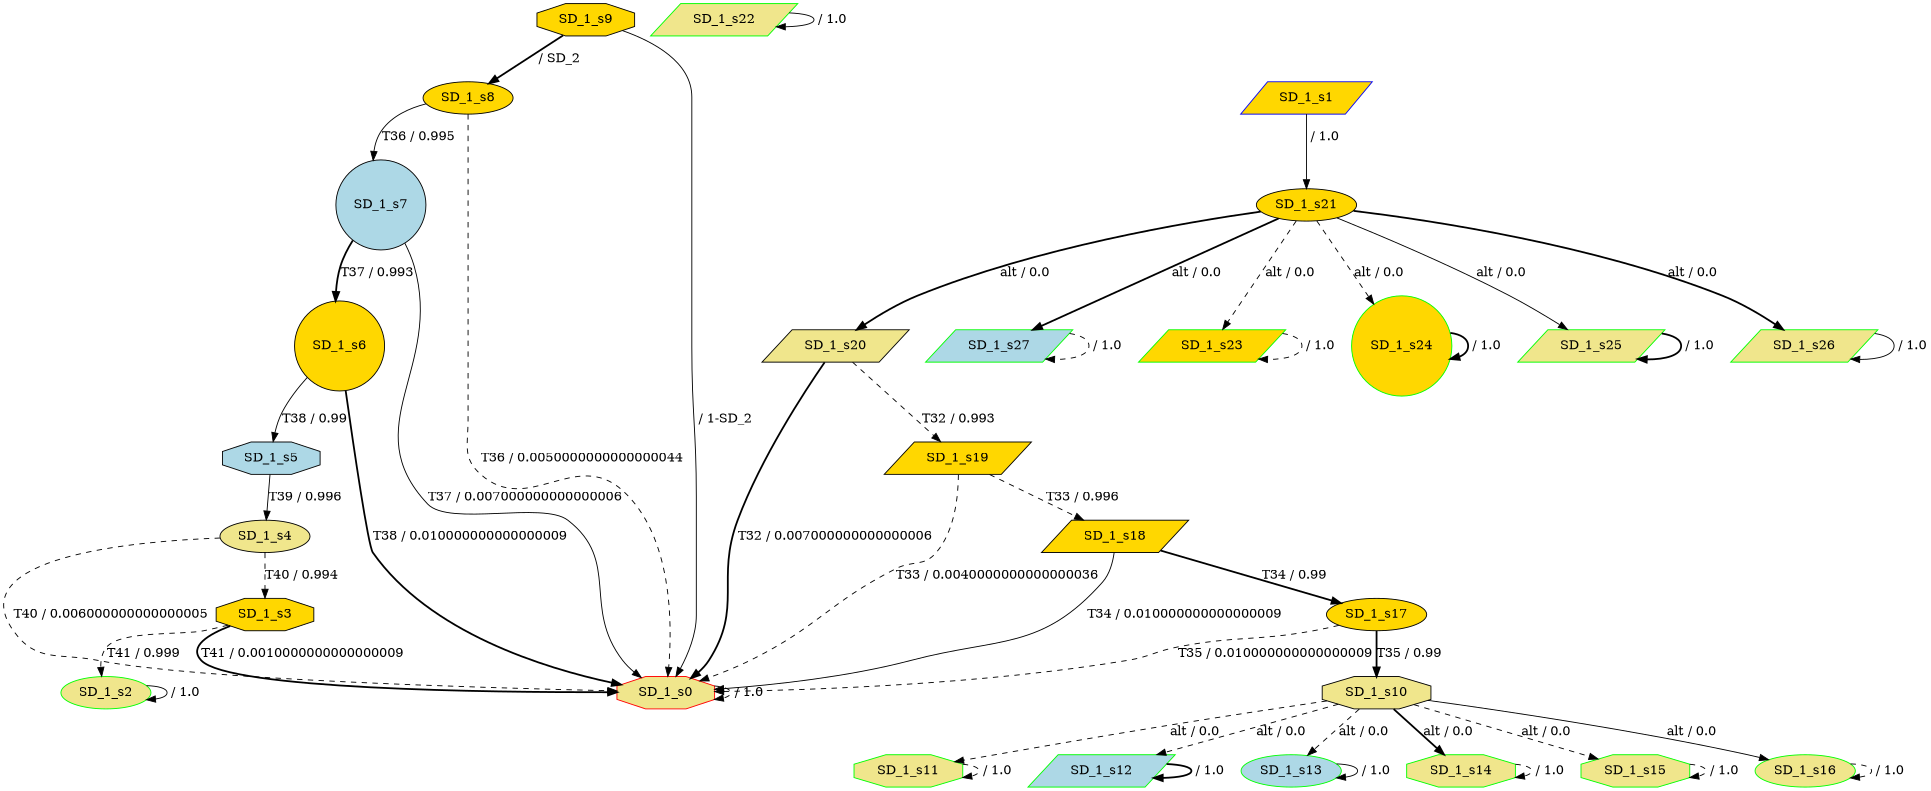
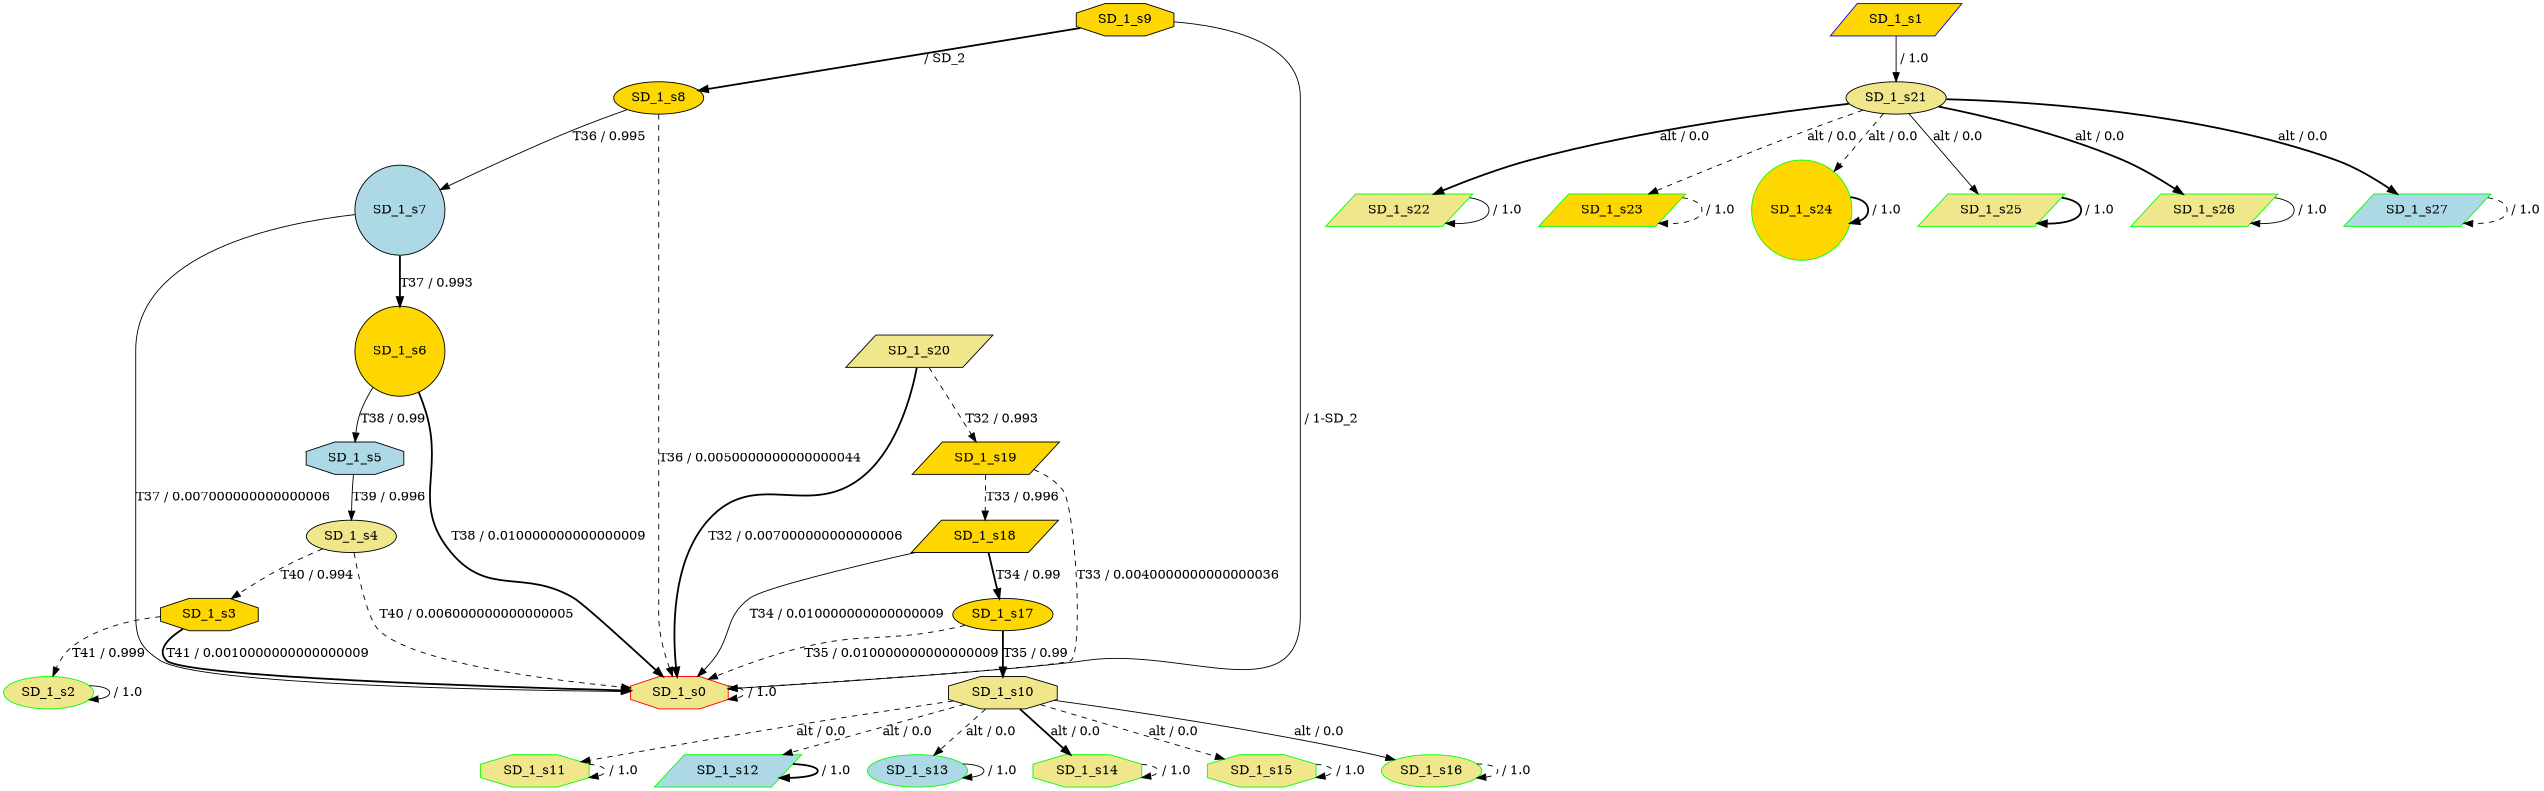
node "SD_1_s21": fillcolor gold -> khaki
edge "SD_1_s21" -> "SD_1_s20": now "SD_1_s21" -> "SD_1_s22"
